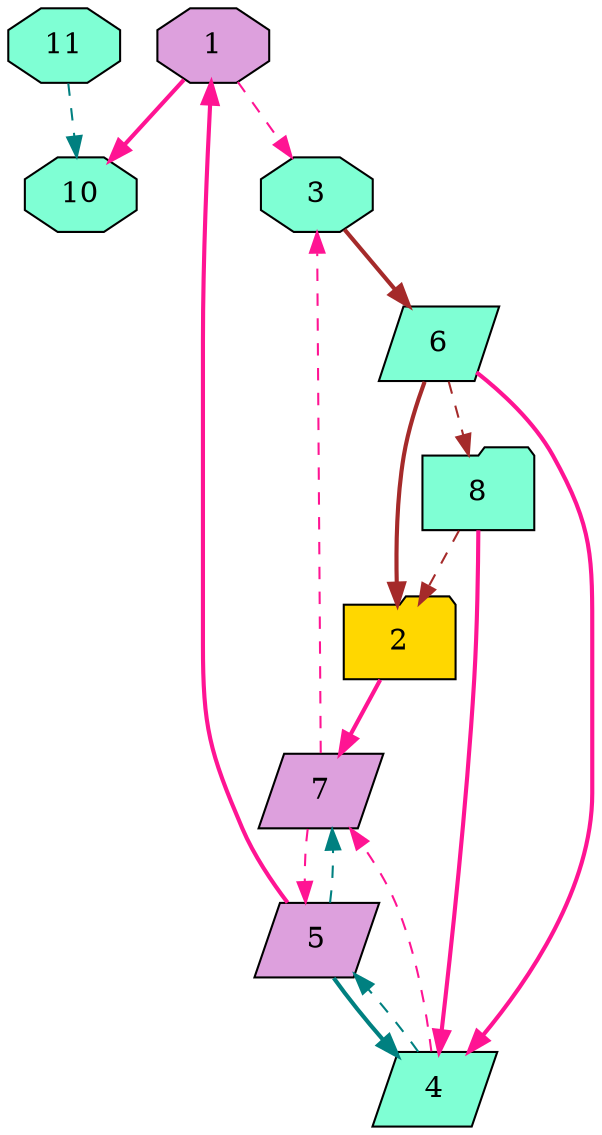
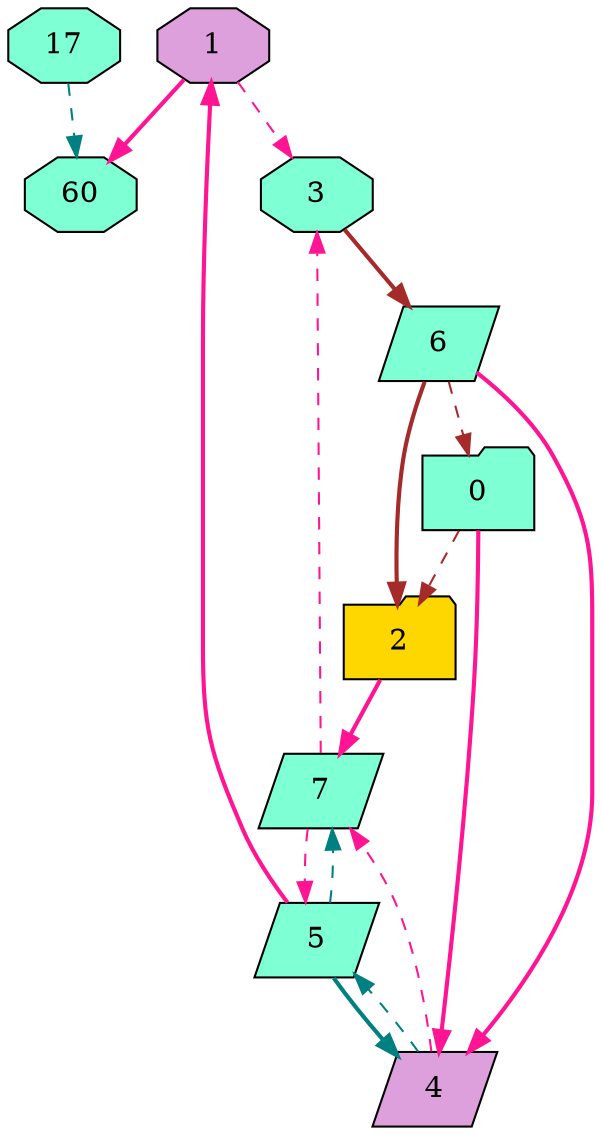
node "11": label "11" -> "17"
node "10": label "10" -> "60"
node "8": label "8" -> "0"
node "7": fillcolor plum -> aquamarine
node "5": fillcolor plum -> aquamarine
node "4": fillcolor aquamarine -> plum
